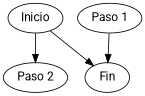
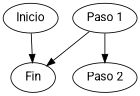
edge "Inicio" -> "Paso 2": now "Paso 1" -> "Paso 2"
